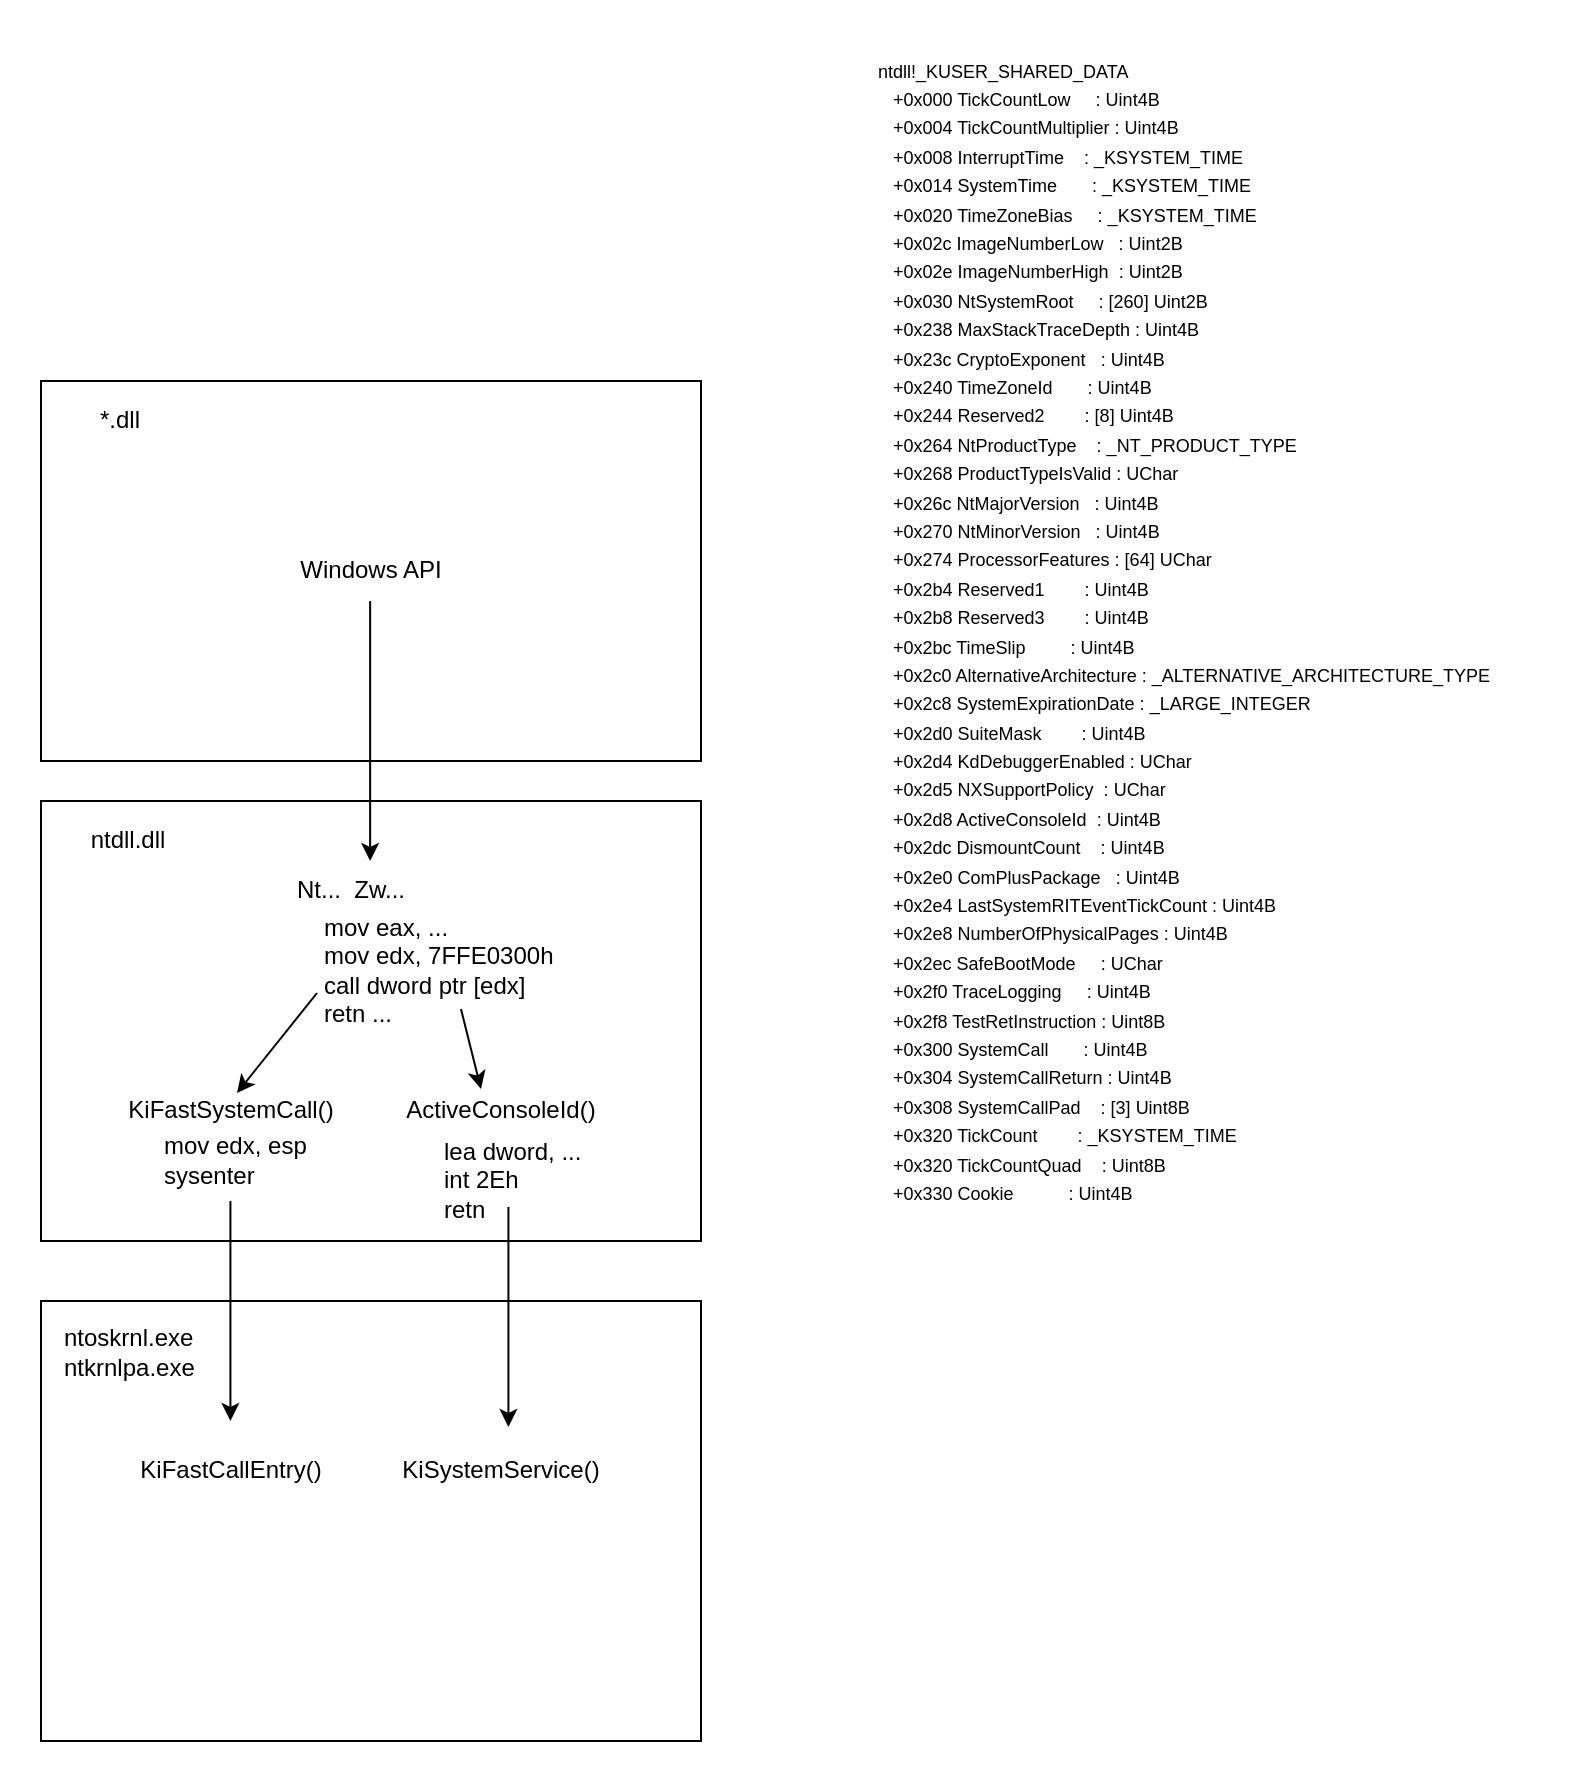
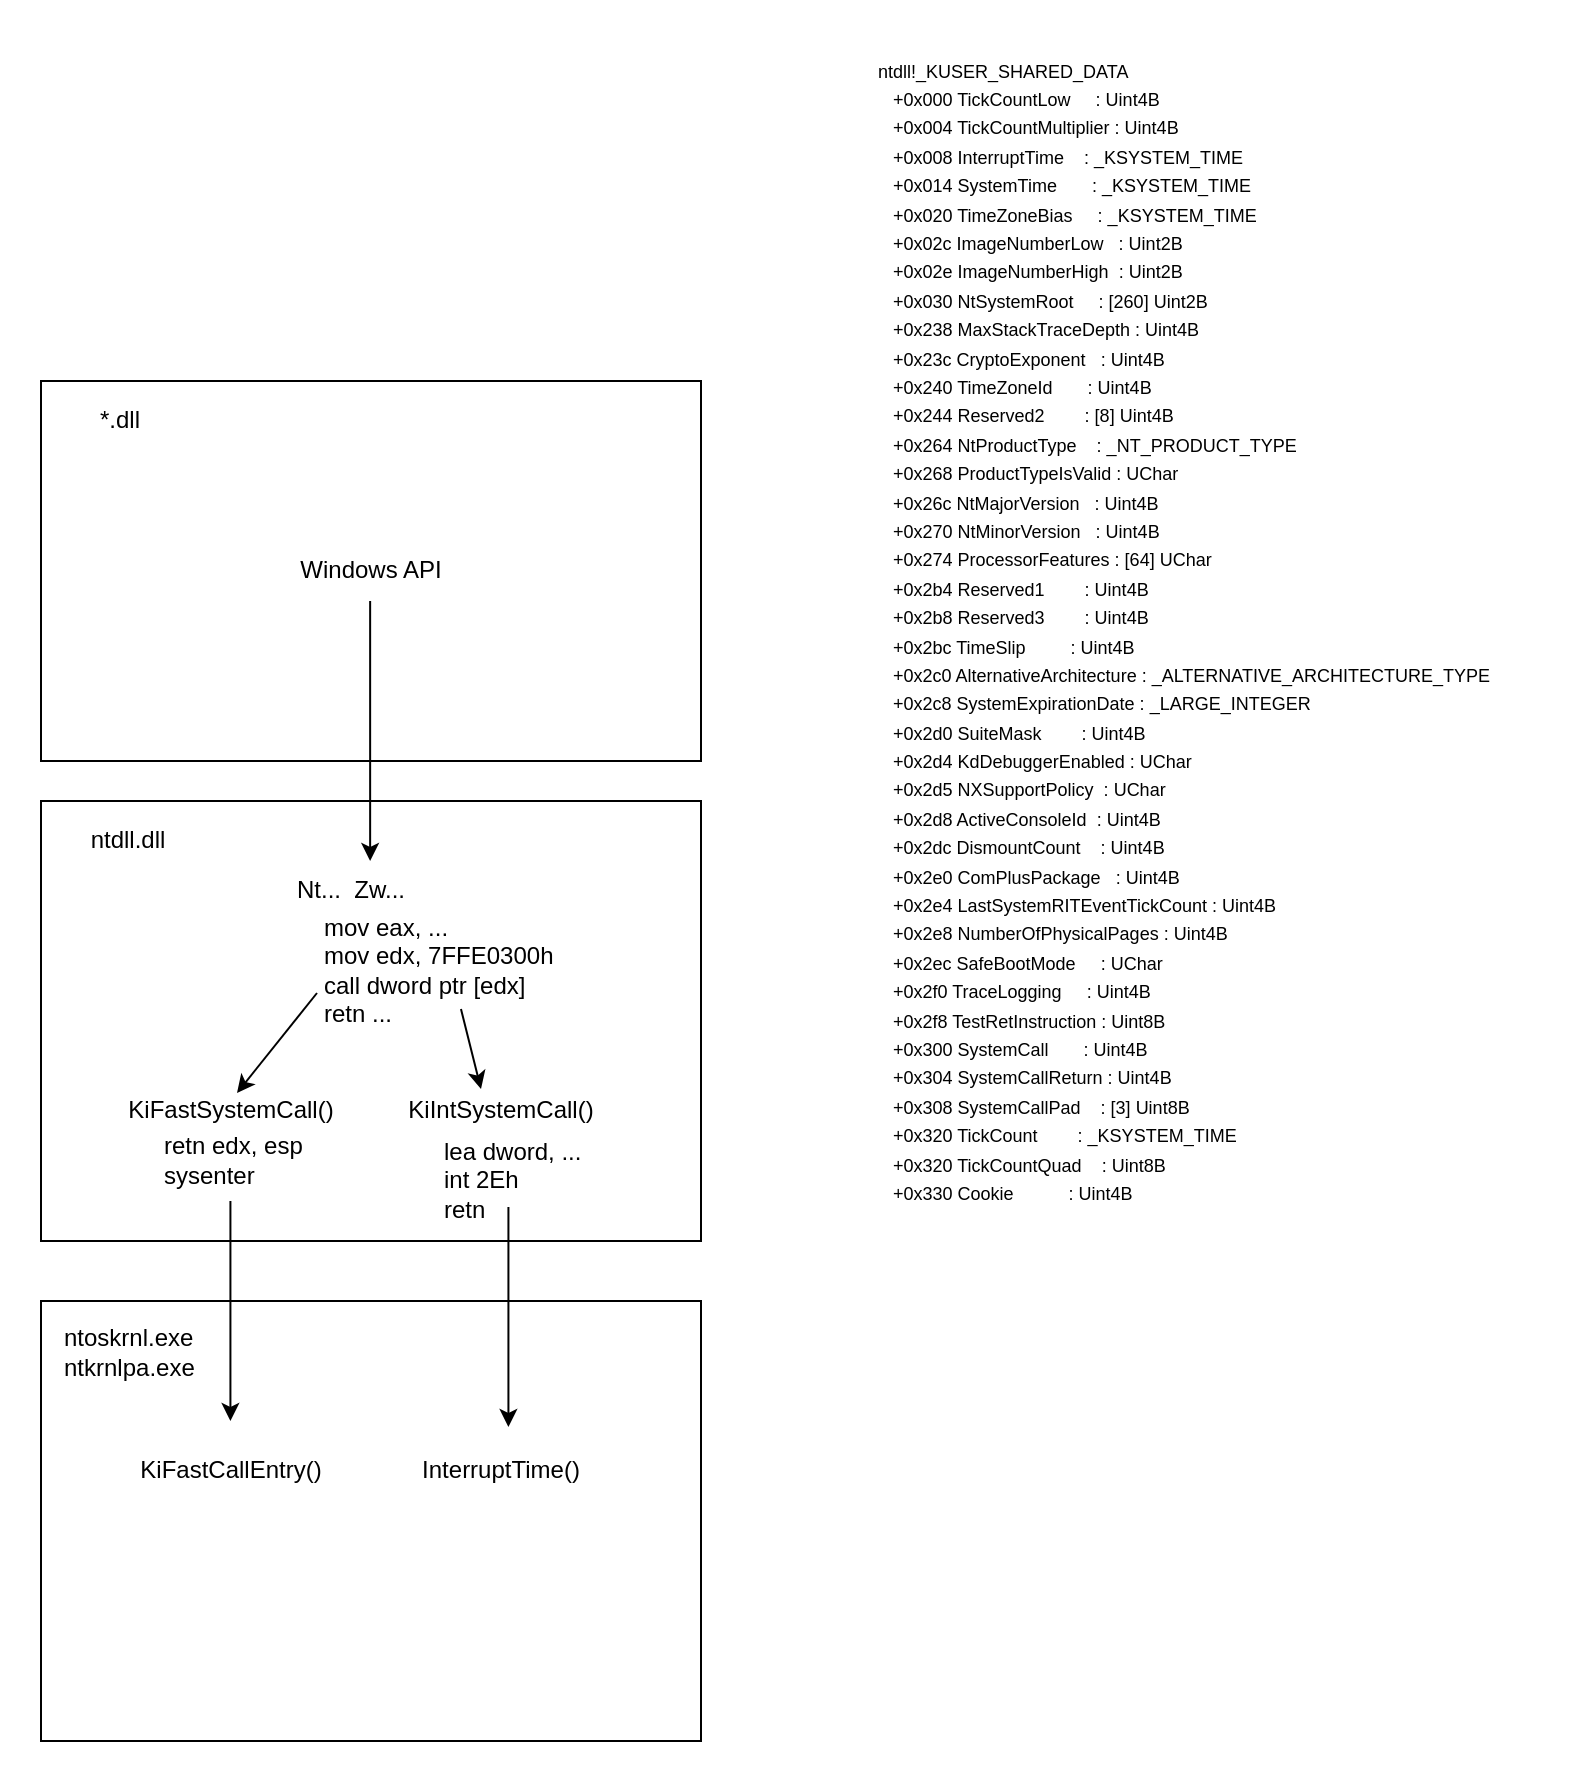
node "ActiveConsoleId()": label "ActiveConsoleId()" -> "KiIntSystemCall()"
node "mov edx, esp sysenter": label "mov edx, esp sysenter" -> "retn edx, esp sysenter"
node "KiSystemService()": label "KiSystemService()" -> "InterruptTime()"
